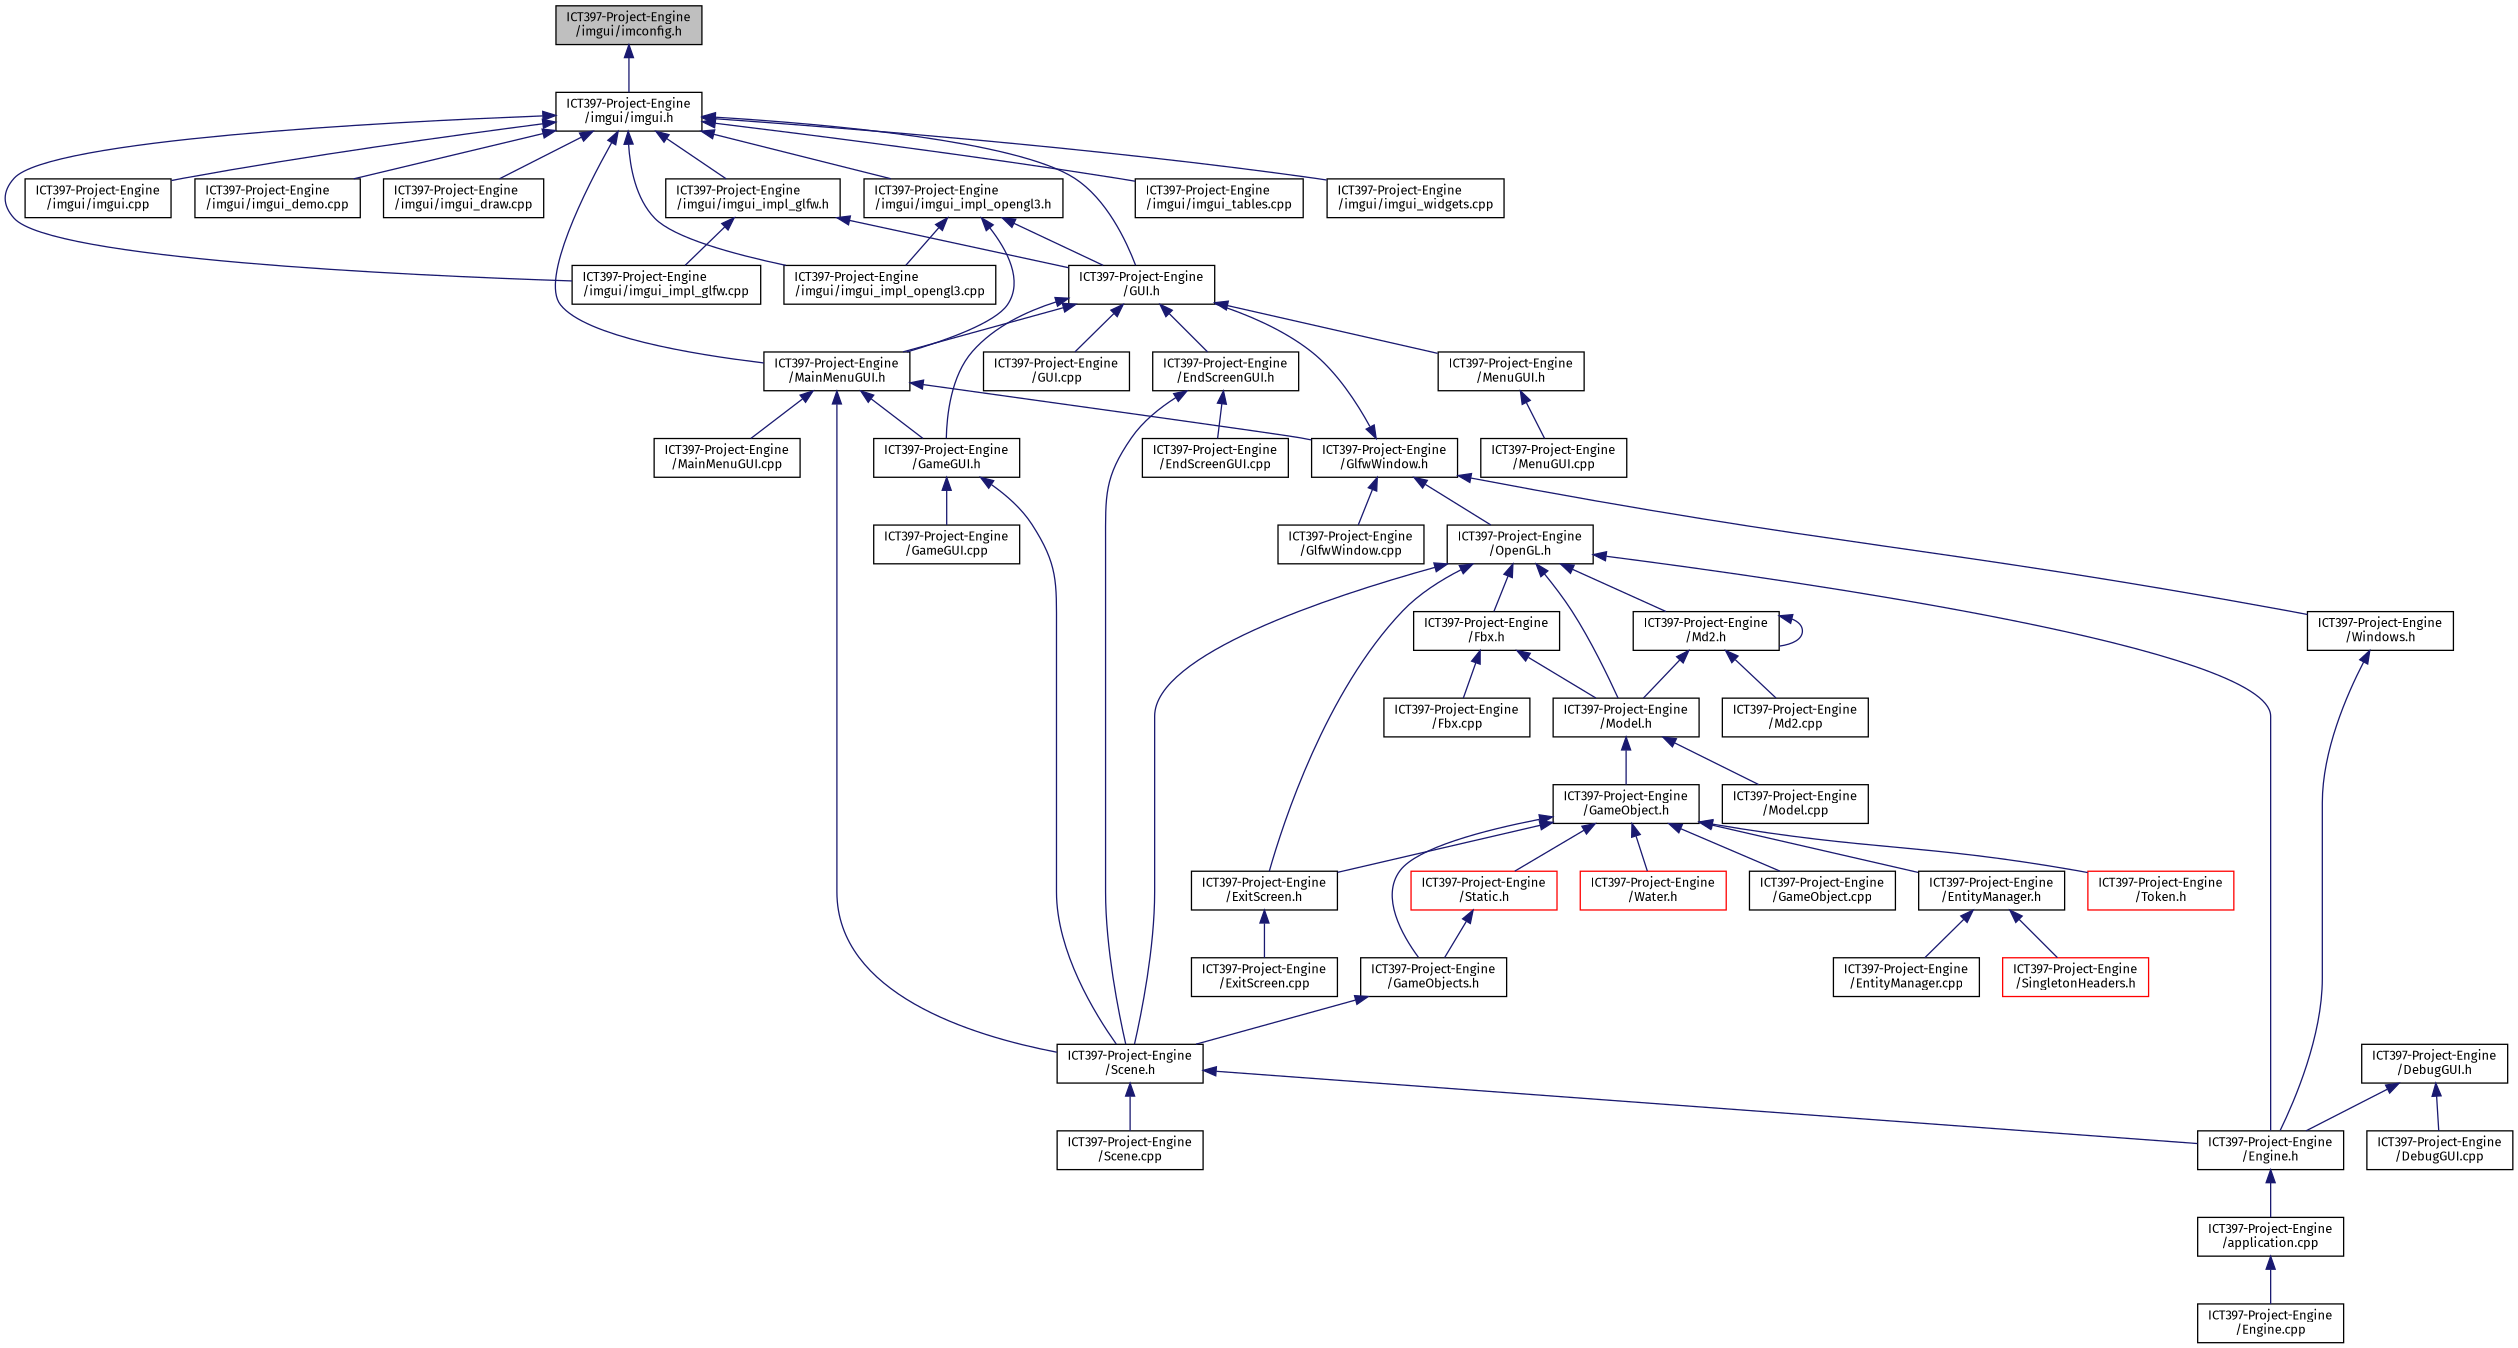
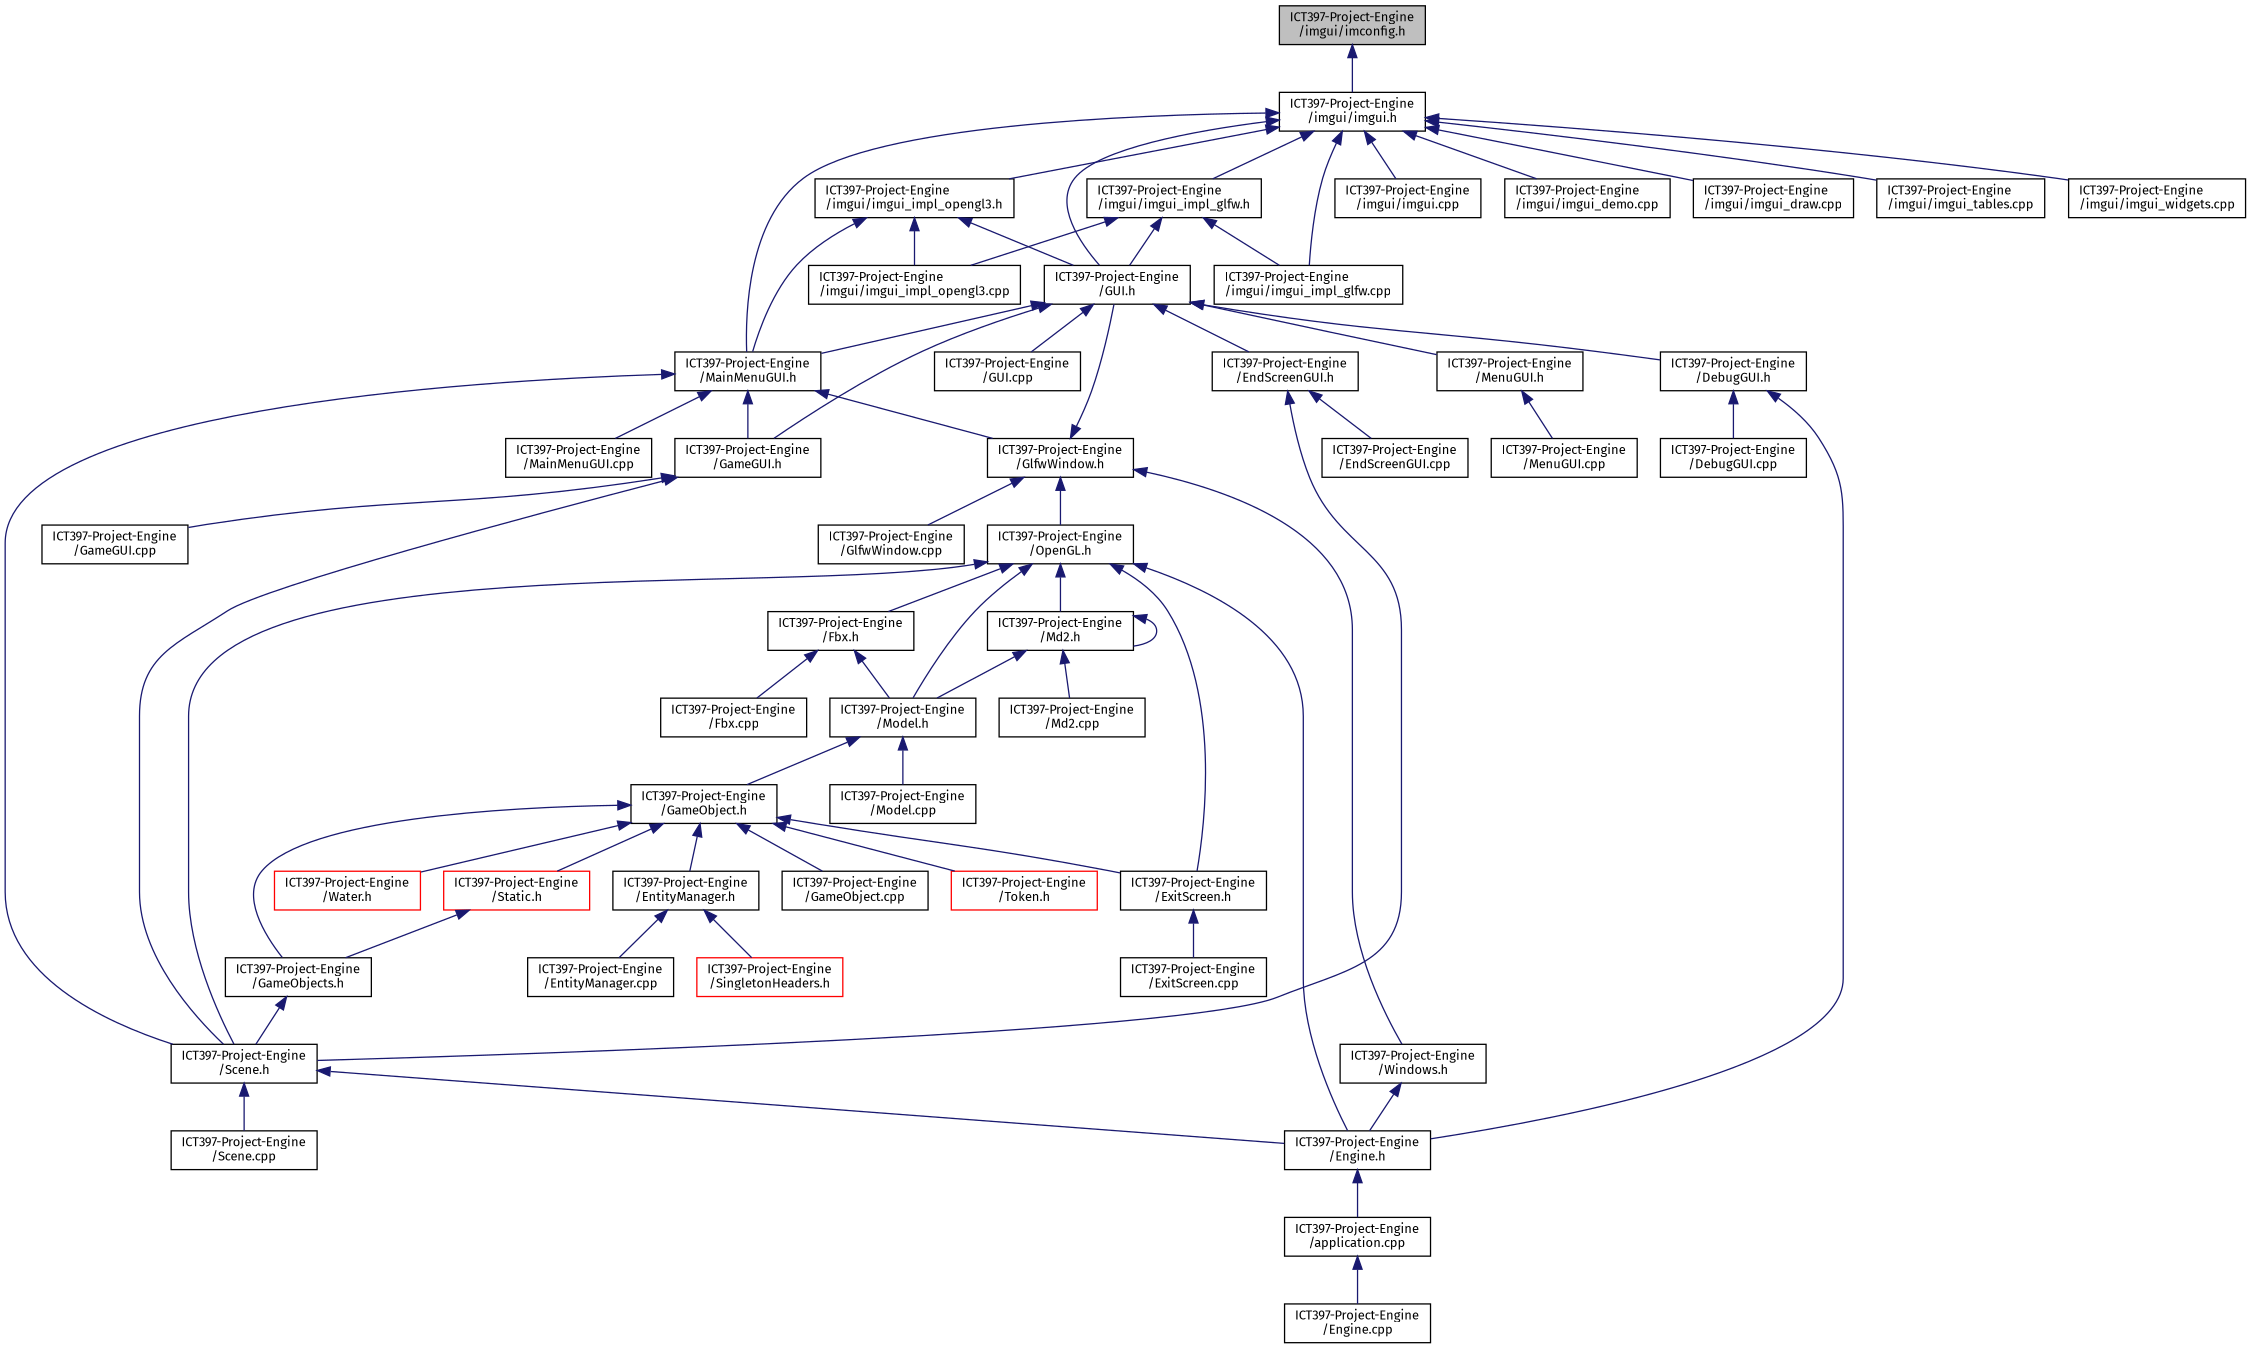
edge "ICT397-Project-Engine /imgui/imgui_impl_opengl3.cpp" -> "ICT397-Project-Engine /imgui/imgui.h": now "ICT397-Project-Engine /imgui/imgui_impl_opengl3.cpp" -> "ICT397-Project-Engine /imgui/imgui_impl_glfw.h"
edge "ICT397-Project-Engine /DebugGUI.h" -> "ICT397-Project-Engine /GUI.h": added
